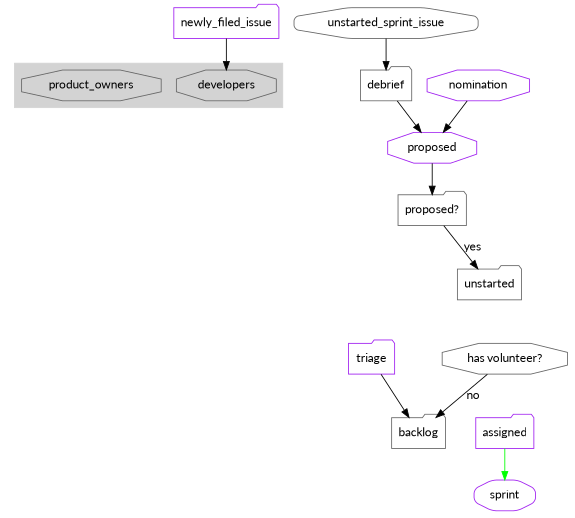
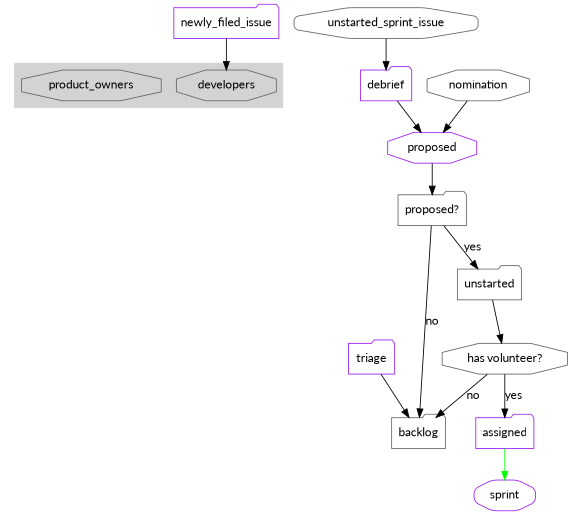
node "debrief": color gray40 -> purple
node "nomination": color purple -> gray40
edge "proposed?" -> "backlog": added, label "no"
edge "unstarted" -> "has volunteer?": added
edge "has volunteer?" -> "assigned": added, label "yes"
